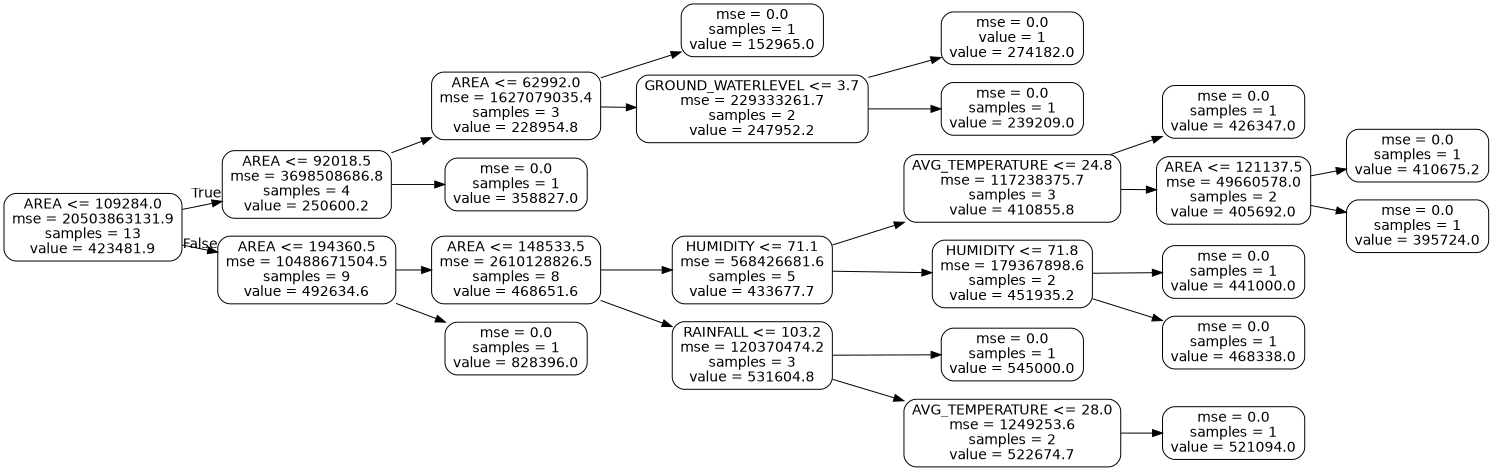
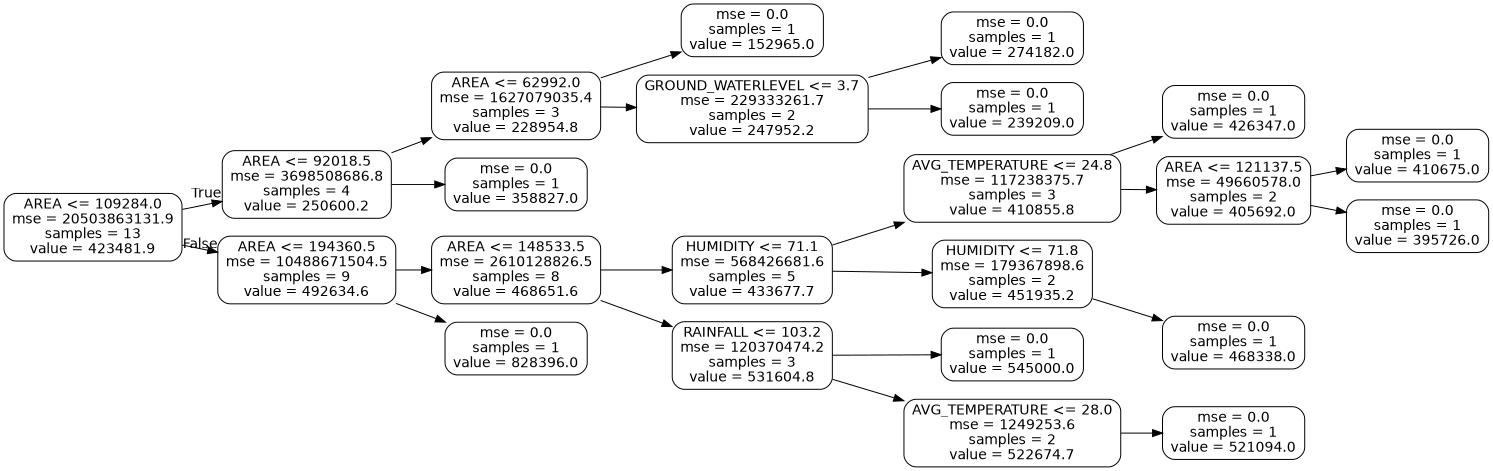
node "mse = 0.0 value = 1 value = 274182.0": label "mse = 0.0 value = 1 value = 274182.0" -> "mse = 0.0 samples = 1 value = 274182.0"
node "mse = 0.0 samples = 1 value = 410675.2": label "mse = 0.0 samples = 1 value = 410675.2" -> "mse = 0.0 samples = 1 value = 410675.0"
node "mse = 0.0 samples = 1 value = 395724.0": label "mse = 0.0 samples = 1 value = 395724.0" -> "mse = 0.0 samples = 1 value = 395726.0"
node "mse = 0.0 samples = 1 value = 441000.0": removed
